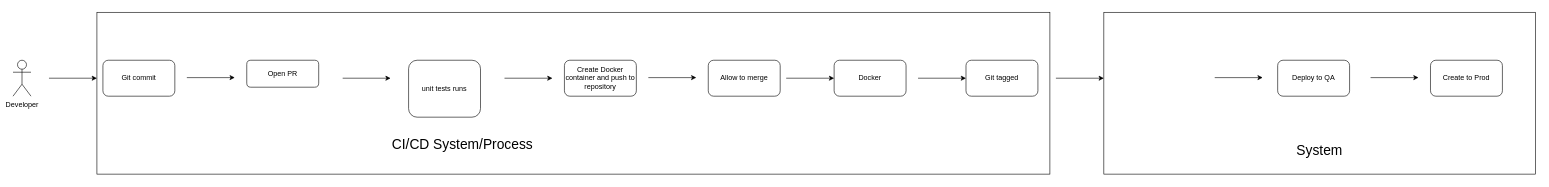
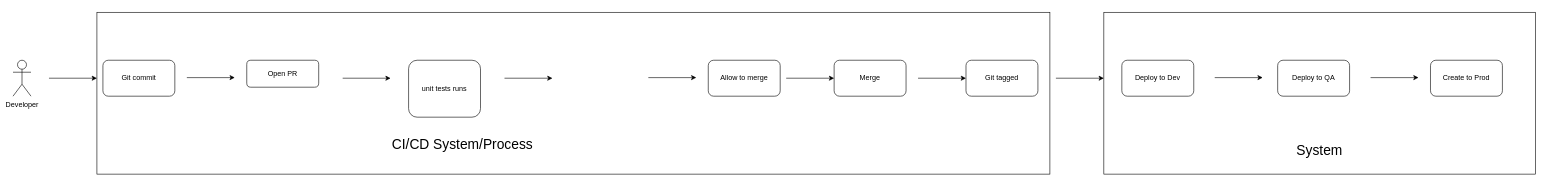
node "Create Docker container and push to repository": removed
node "Docker": label "Docker" -> "Merge"
node "Deploy to Dev": added
